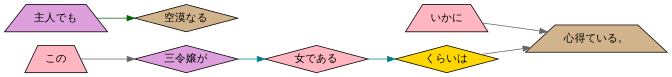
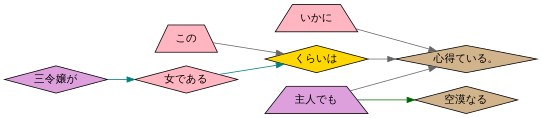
node "心得ている。": shape trapezium -> diamond
edge "この" -> "三令嬢が": now "この" -> "くらいは"
edge "主人でも" -> "心得ている。": added
